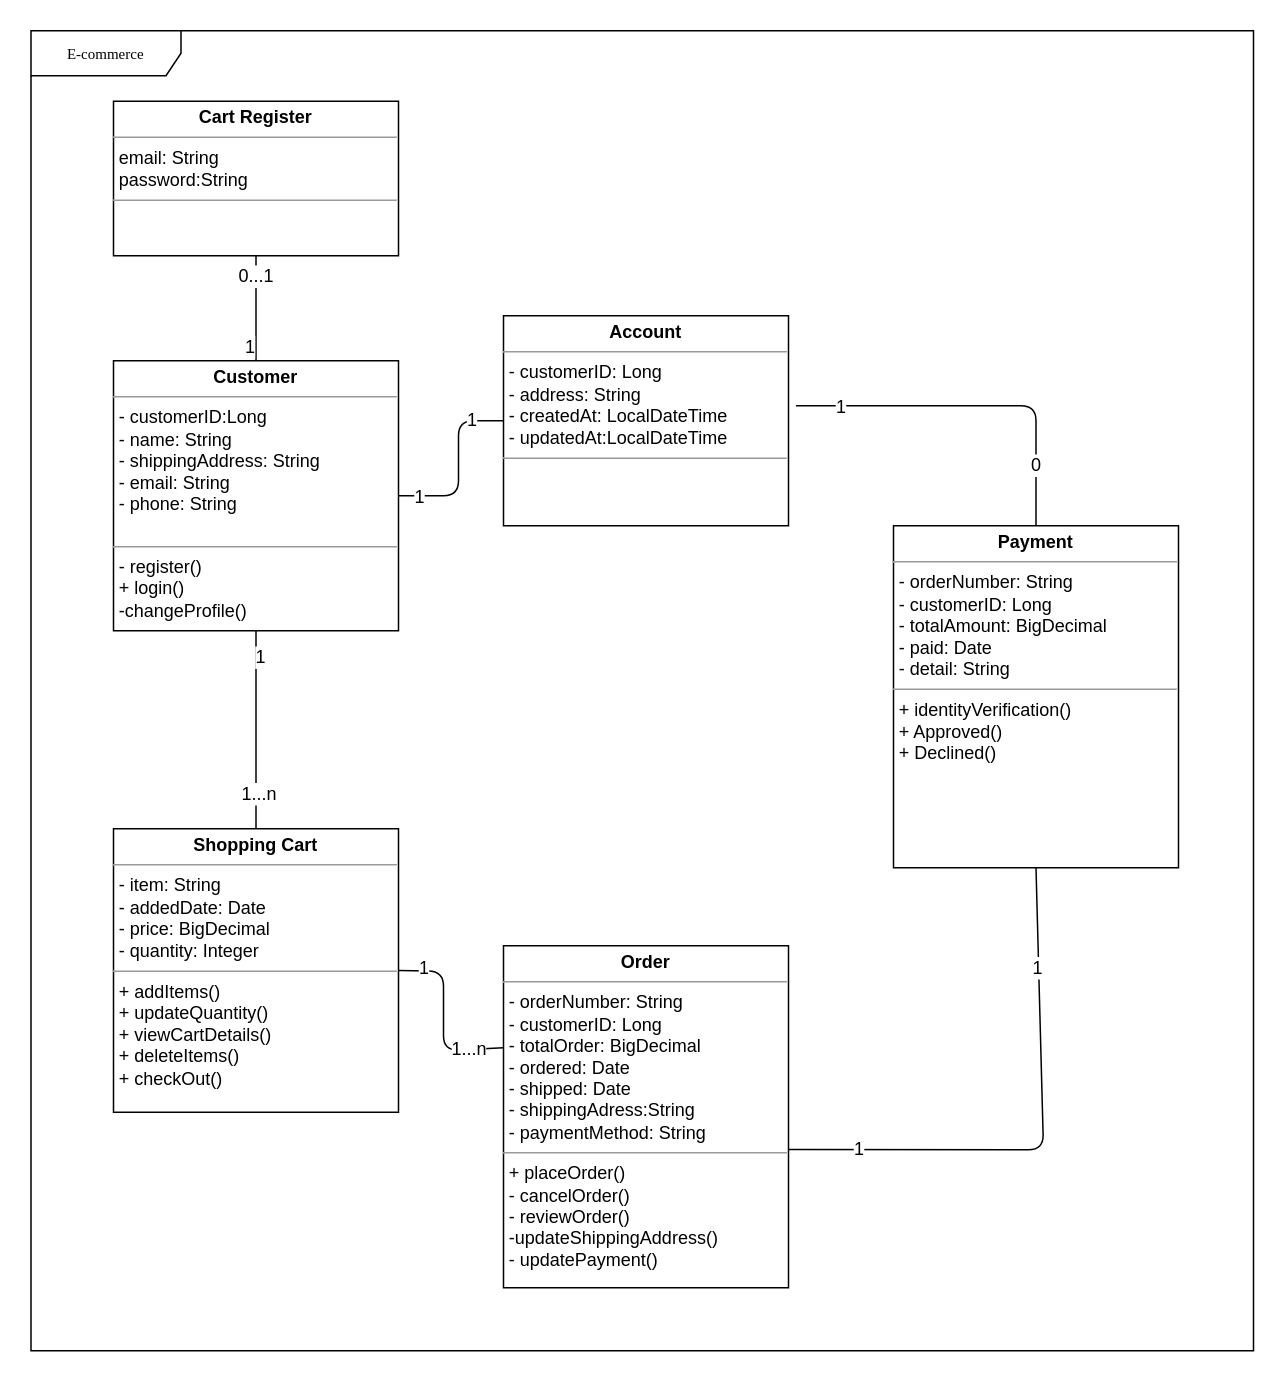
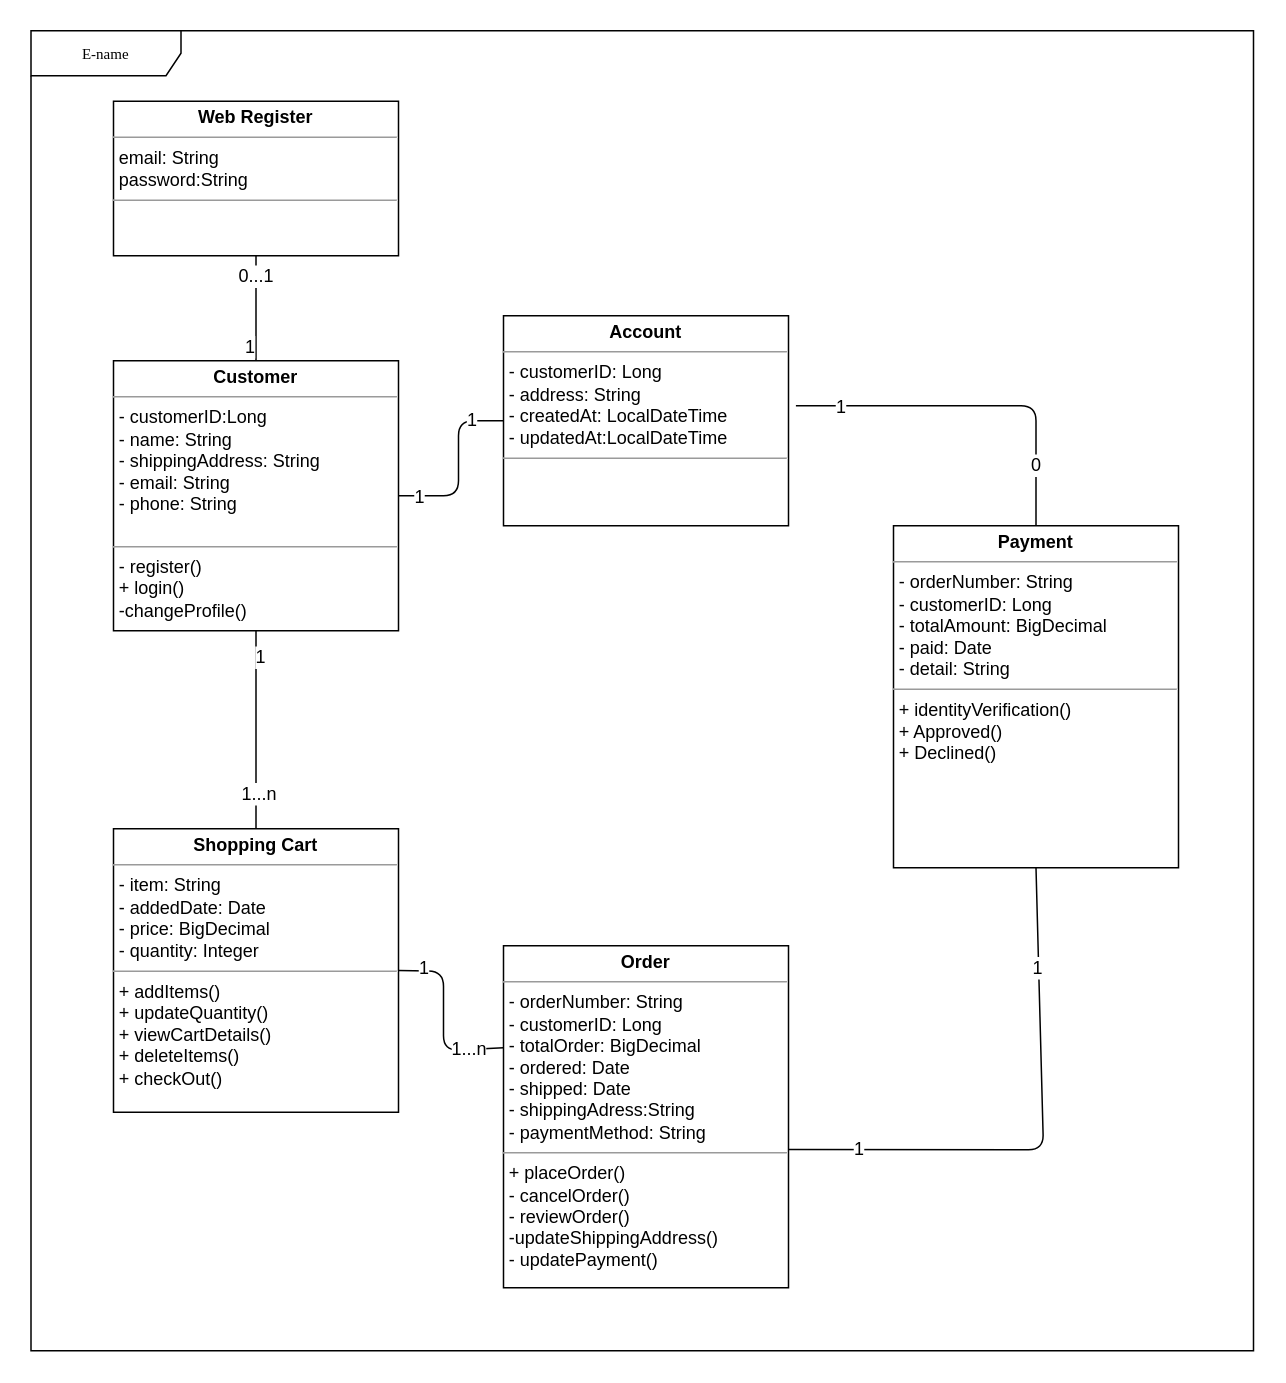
node "E-commerce": label "E-commerce" -> "E-name"
node "Cart Register email: String password:String": label "Cart Register email: String password:String" -> "Web Register email: String password:String"
